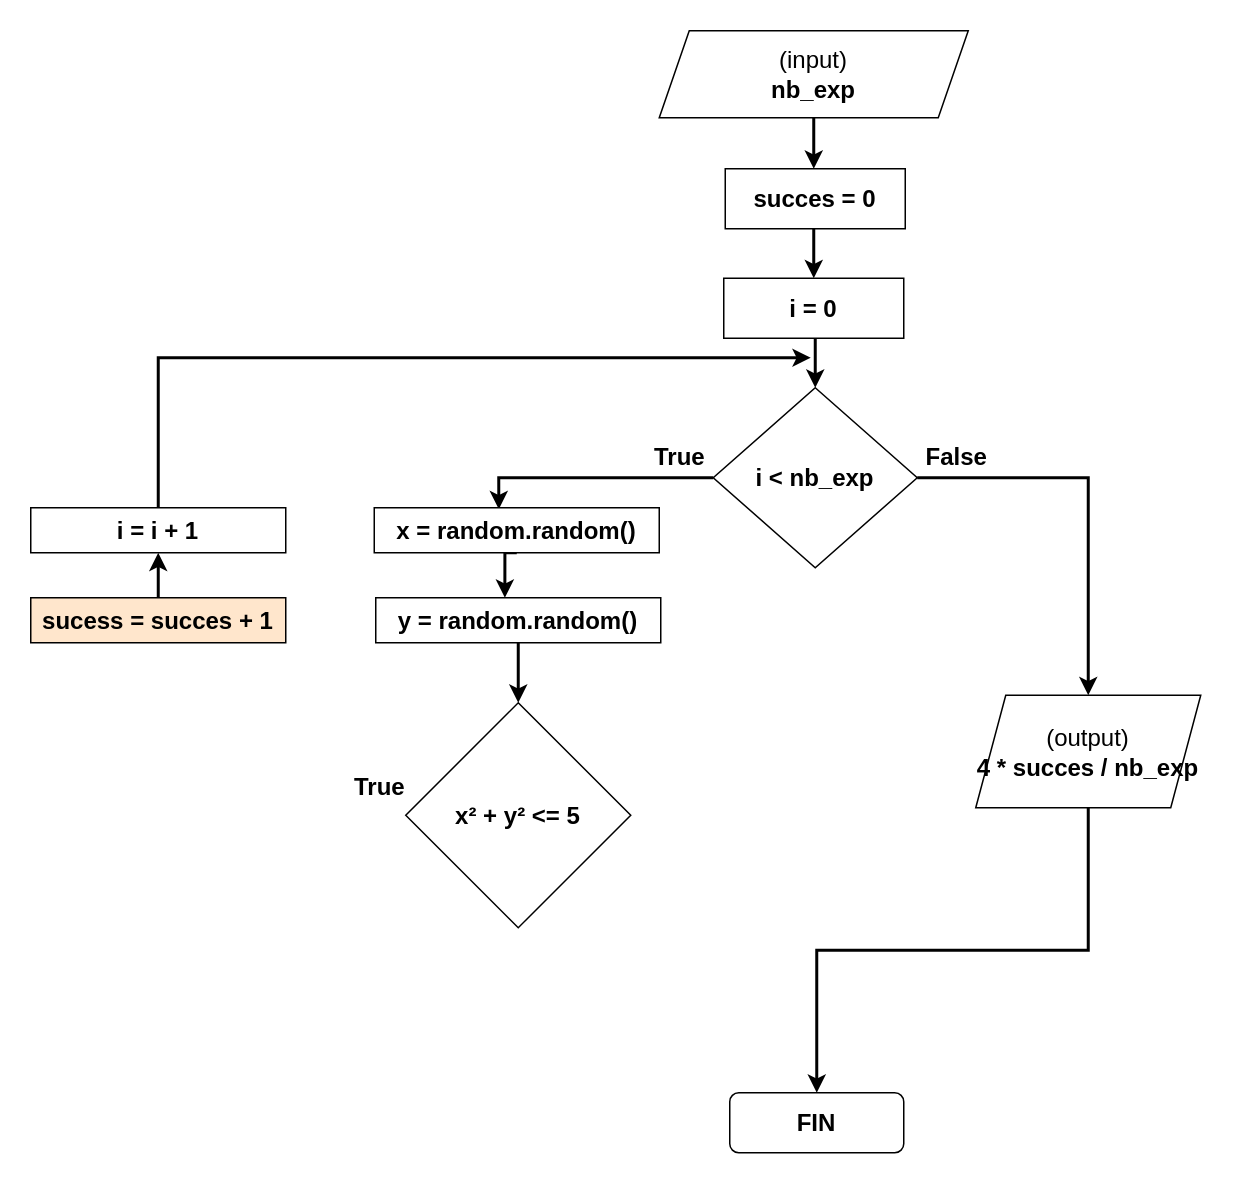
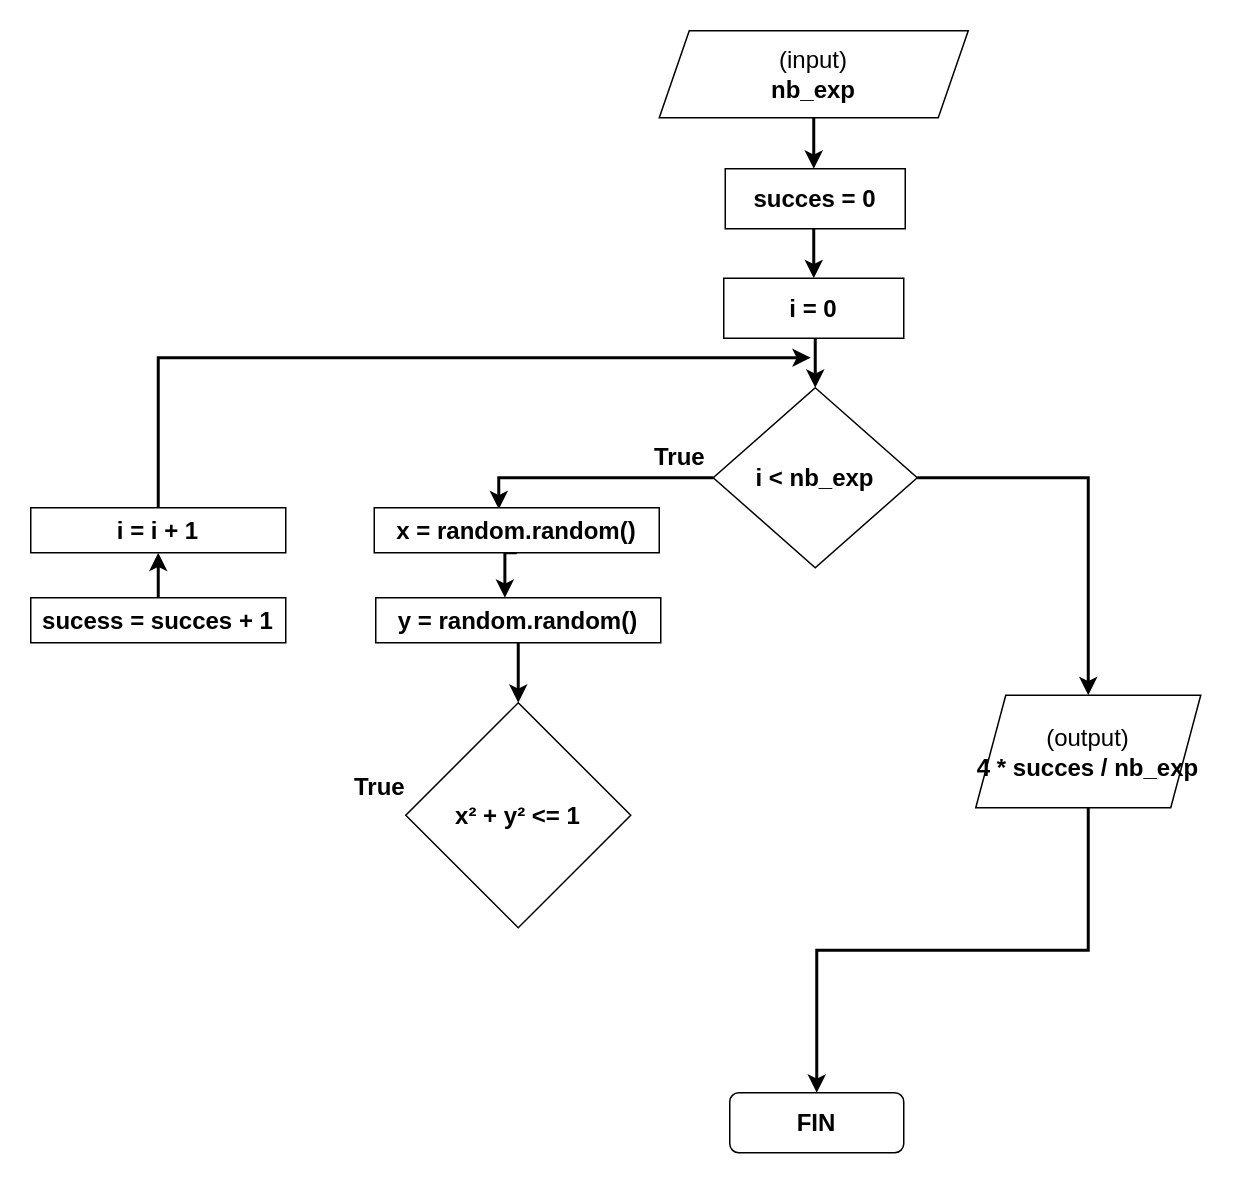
node "False": removed
node "sucess = succes + 1": fillcolor #ffe6cc -> #ffffff
node "x² + y² <= 5": label "x² + y² <= 5" -> "x² + y² <= 1"
